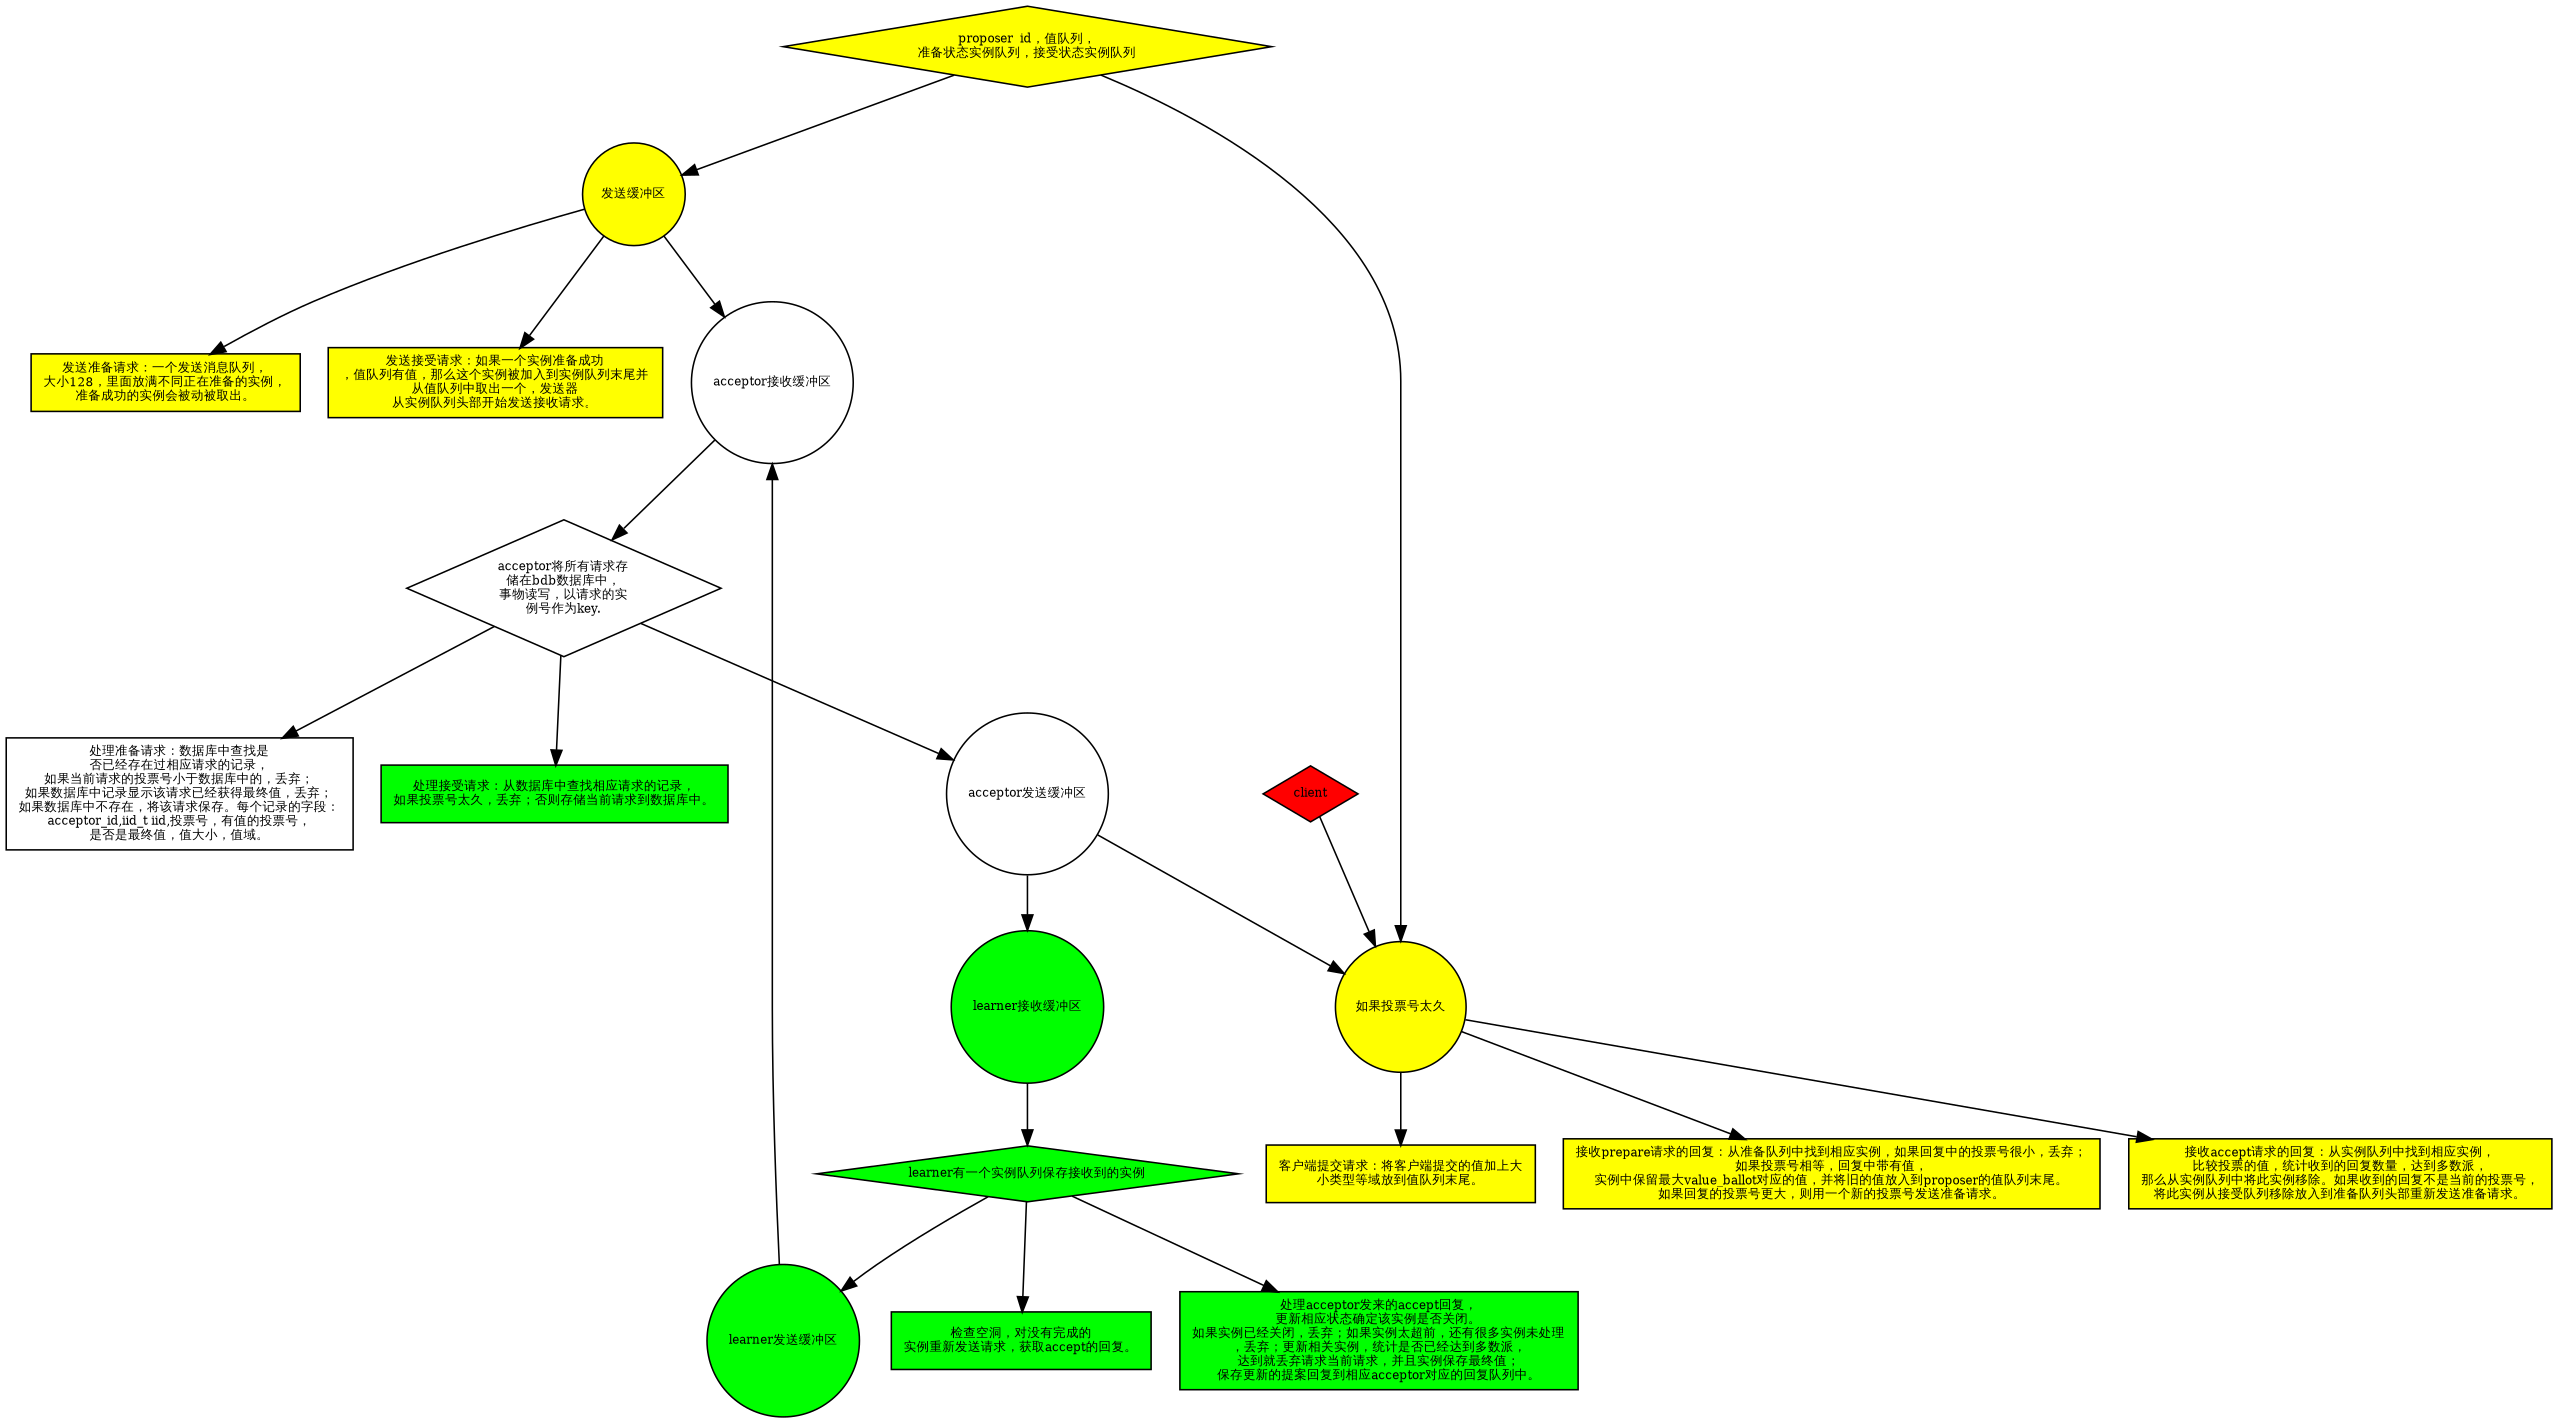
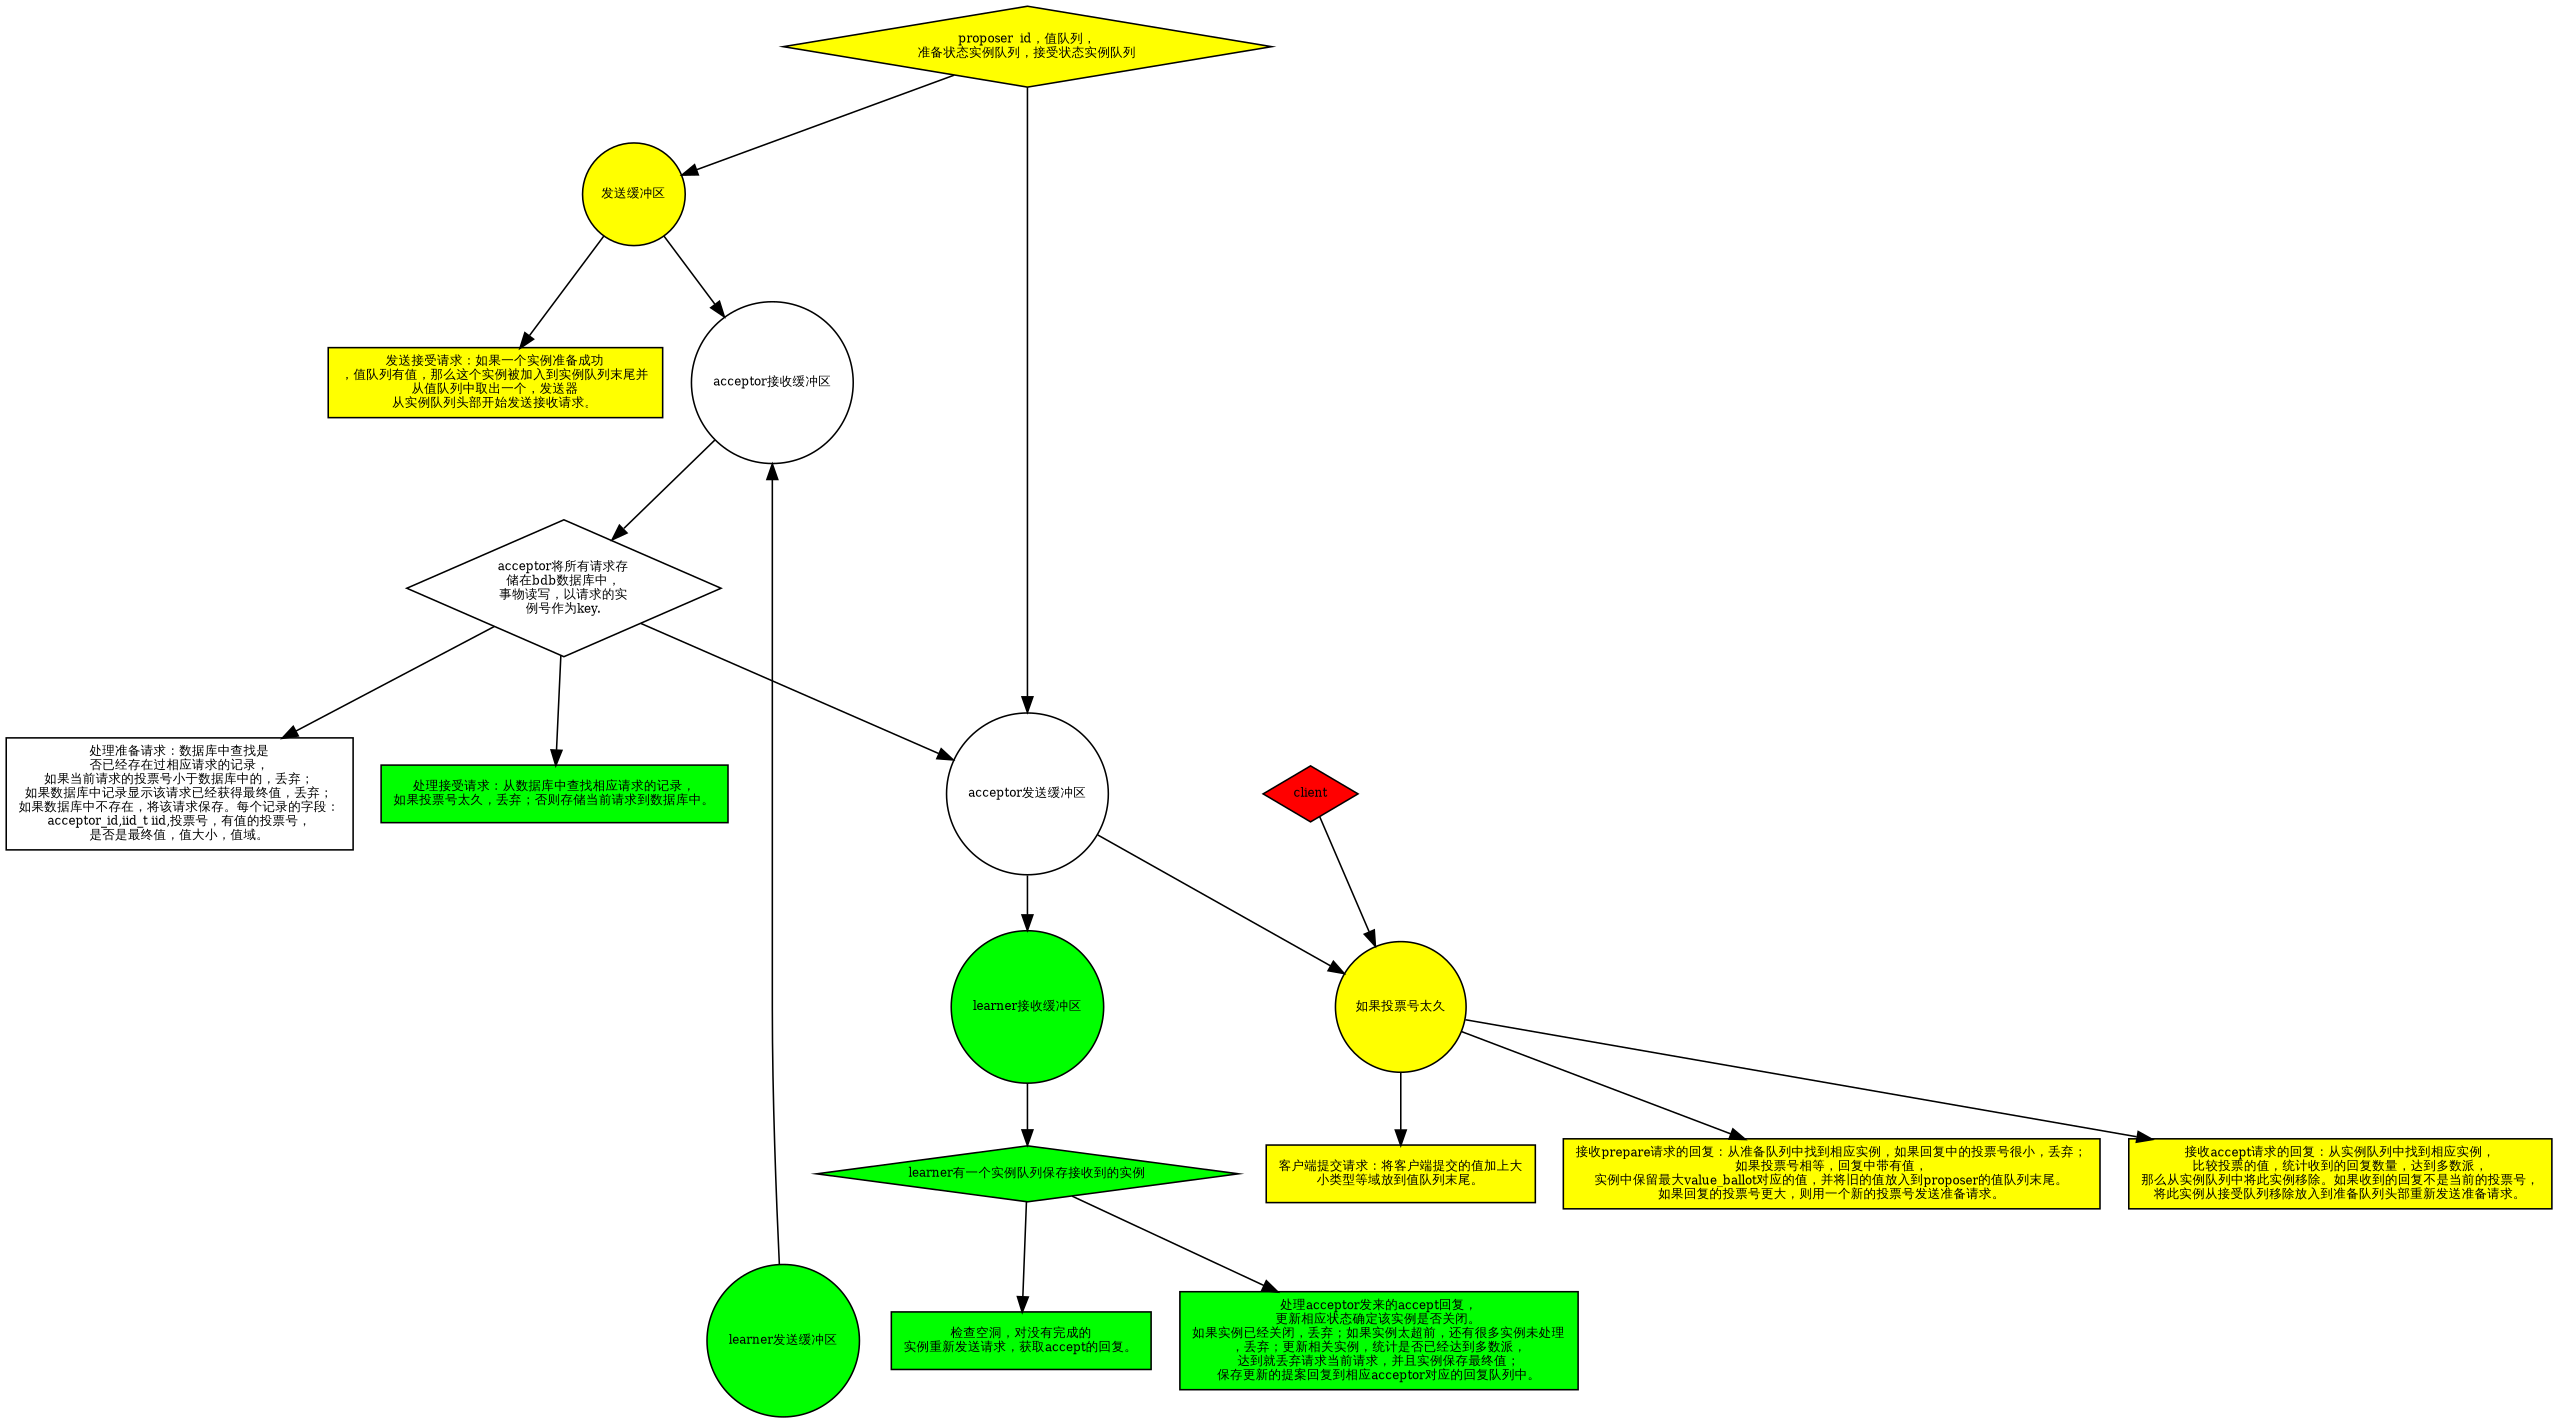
node "发送准备请求：一个发送消息队列， 大小128，里面放满不同正在准备的实例， 准备成功的实例会被动被取出。": removed
edge "proposer  id，值队列， 准备状态实例队列，接受状态实例队列" -> "如果投票号太久": now "proposer  id，值队列， 准备状态实例队列，接受状态实例队列" -> "acceptor发送缓冲区"
edge "learner有一个实例队列保存接收到的实例" -> "learner发送缓冲区": removed
